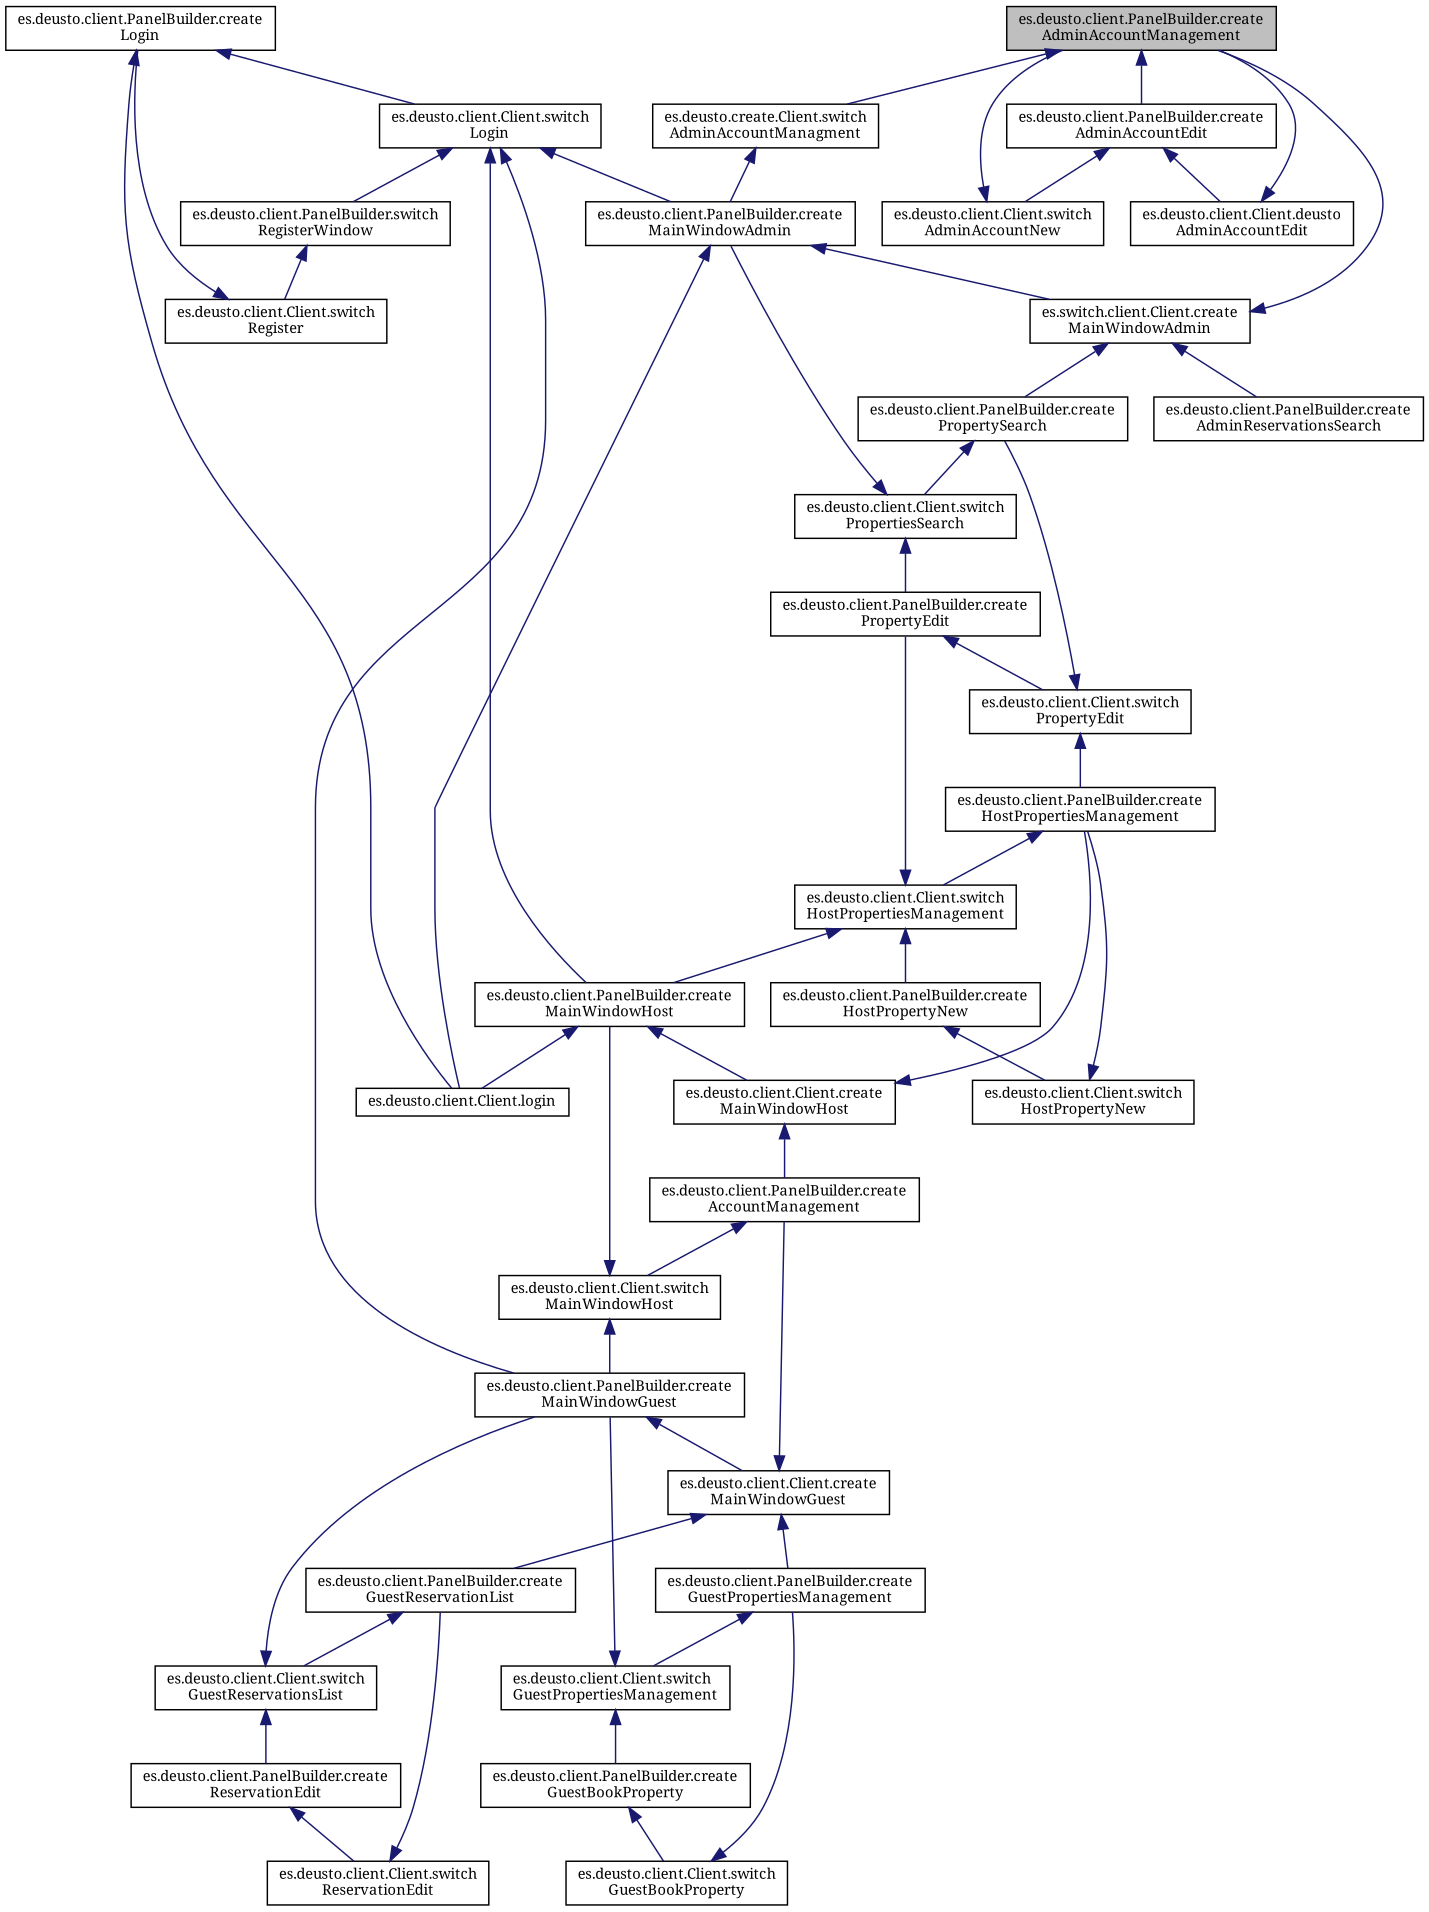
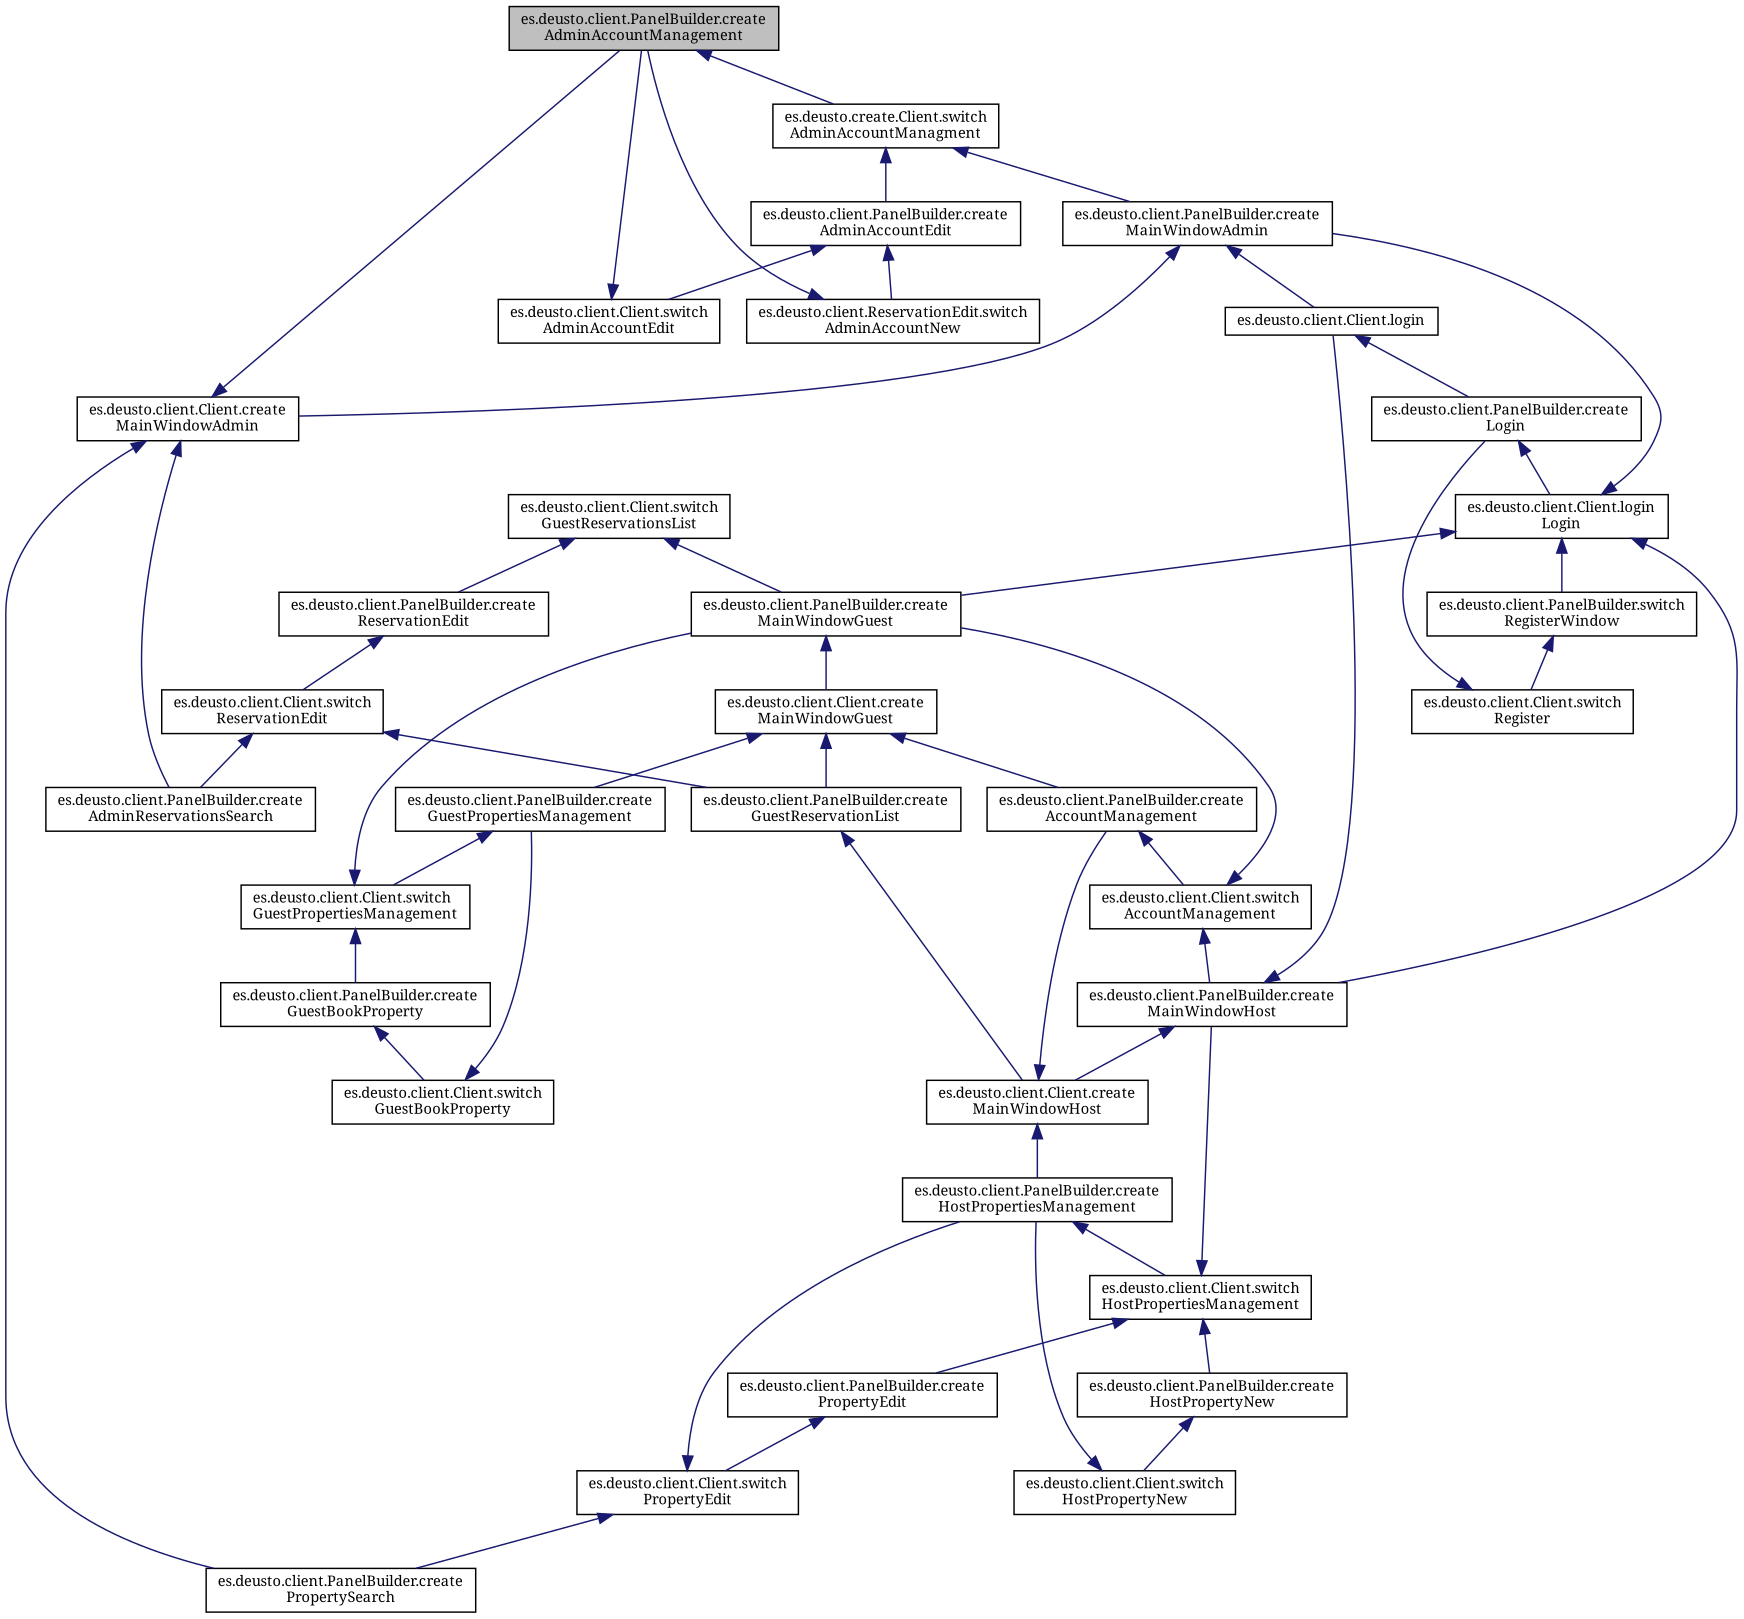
edge "es.deusto.client.PanelBuilder.create AdminAccountEdit" -> "es.deusto.client.PanelBuilder.create AdminAccountManagement": now "es.deusto.client.PanelBuilder.create AdminAccountEdit" -> "es.deusto.create.Client.switch AdminAccountManagment"
node "es.deusto.client.Client.switch Login": label "es.deusto.client.Client.switch Login" -> "es.deusto.client.Client.login Login"
node "es.deusto.client.Client.switch AdminAccountNew": label "es.deusto.client.Client.switch AdminAccountNew" -> "es.deusto.client.ReservationEdit.switch AdminAccountNew"
node "es.deusto.client.Client.deusto AdminAccountEdit": label "es.deusto.client.Client.deusto AdminAccountEdit" -> "es.deusto.client.Client.switch AdminAccountEdit"
node "es.switch.client.Client.create MainWindowAdmin": label "es.switch.client.Client.create MainWindowAdmin" -> "es.deusto.client.Client.create MainWindowAdmin"
node "es.deusto.client.Client.switch PropertiesSearch": removed
edge "es.deusto.client.Client.login" -> "es.deusto.client.PanelBuilder.create Login": reversed
edge "es.deusto.client.PanelBuilder.create AdminReservationsSearch" -> "es.deusto.client.Client.switch ReservationEdit": added
node "es.deusto.client.Client.switch MainWindowHost": label "es.deusto.client.Client.switch MainWindowHost" -> "es.deusto.client.Client.switch AccountManagement"
edge "es.deusto.client.Client.switch GuestReservationsList" -> "es.deusto.client.PanelBuilder.create GuestReservationList": now "es.deusto.client.Client.create MainWindowHost" -> "es.deusto.client.PanelBuilder.create GuestReservationList"
